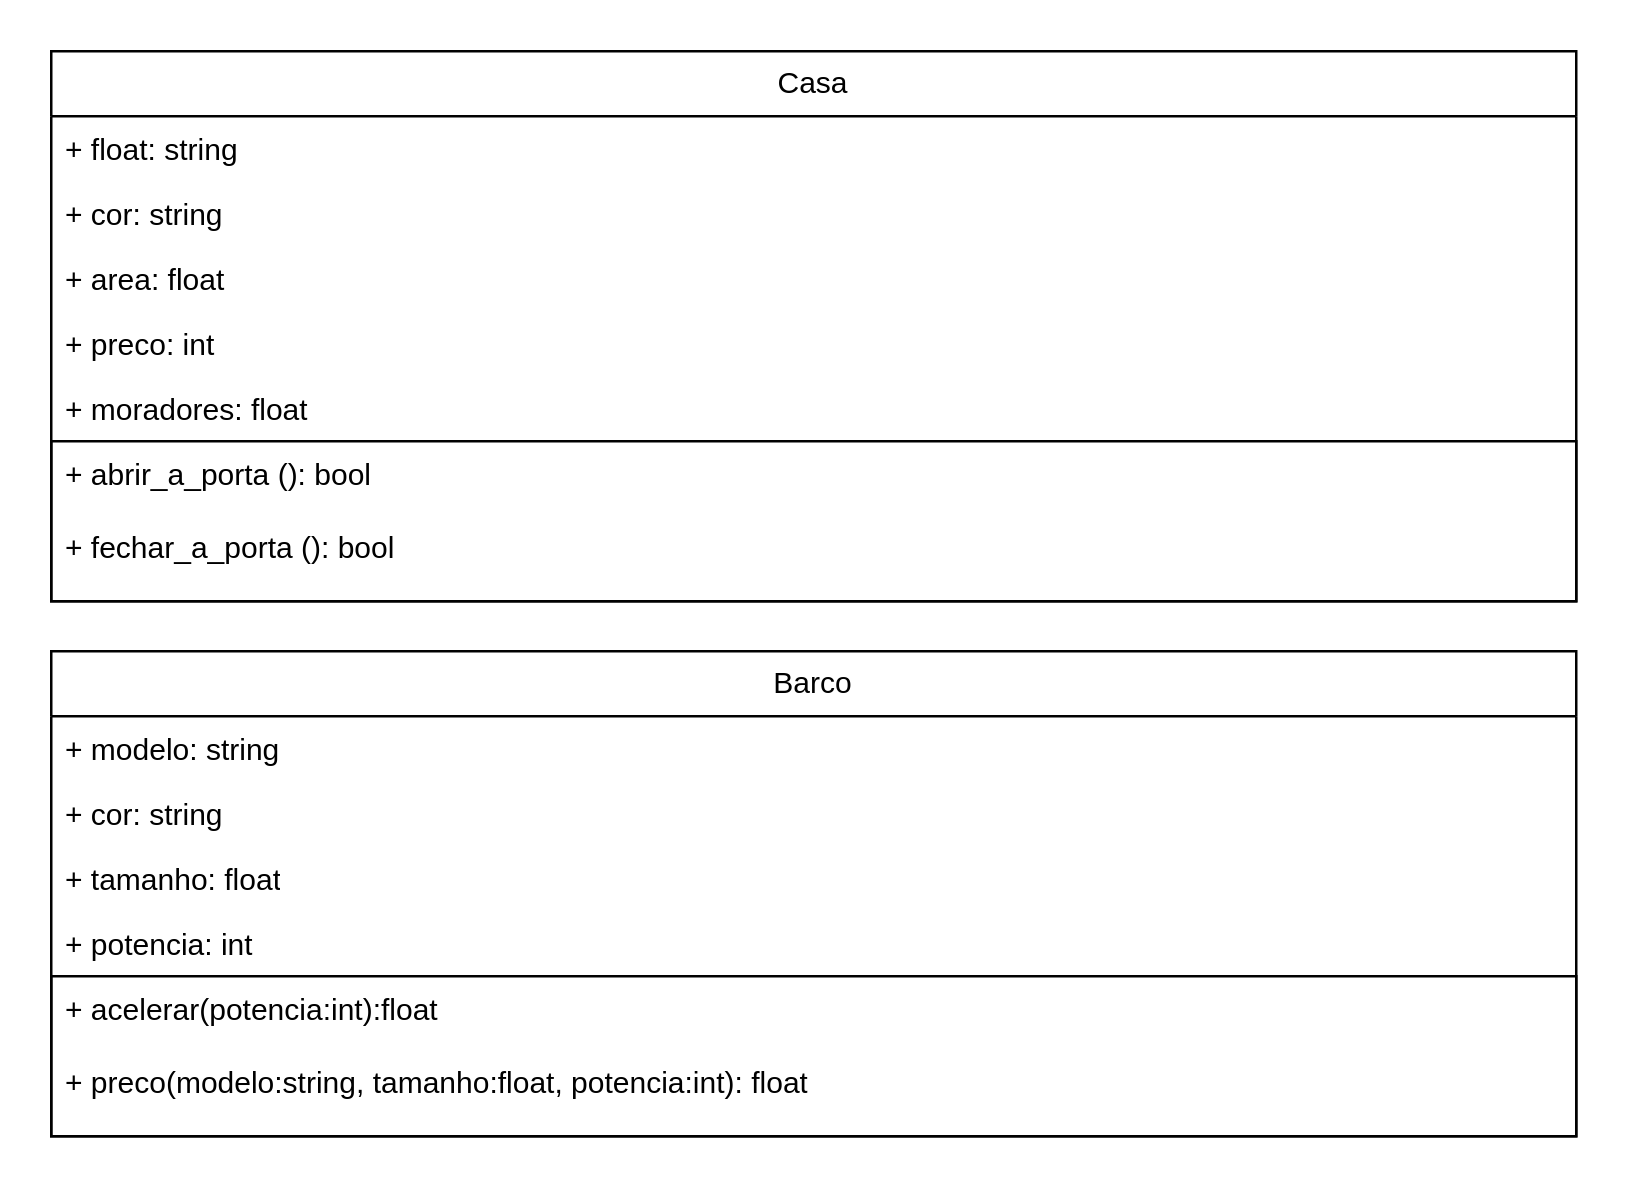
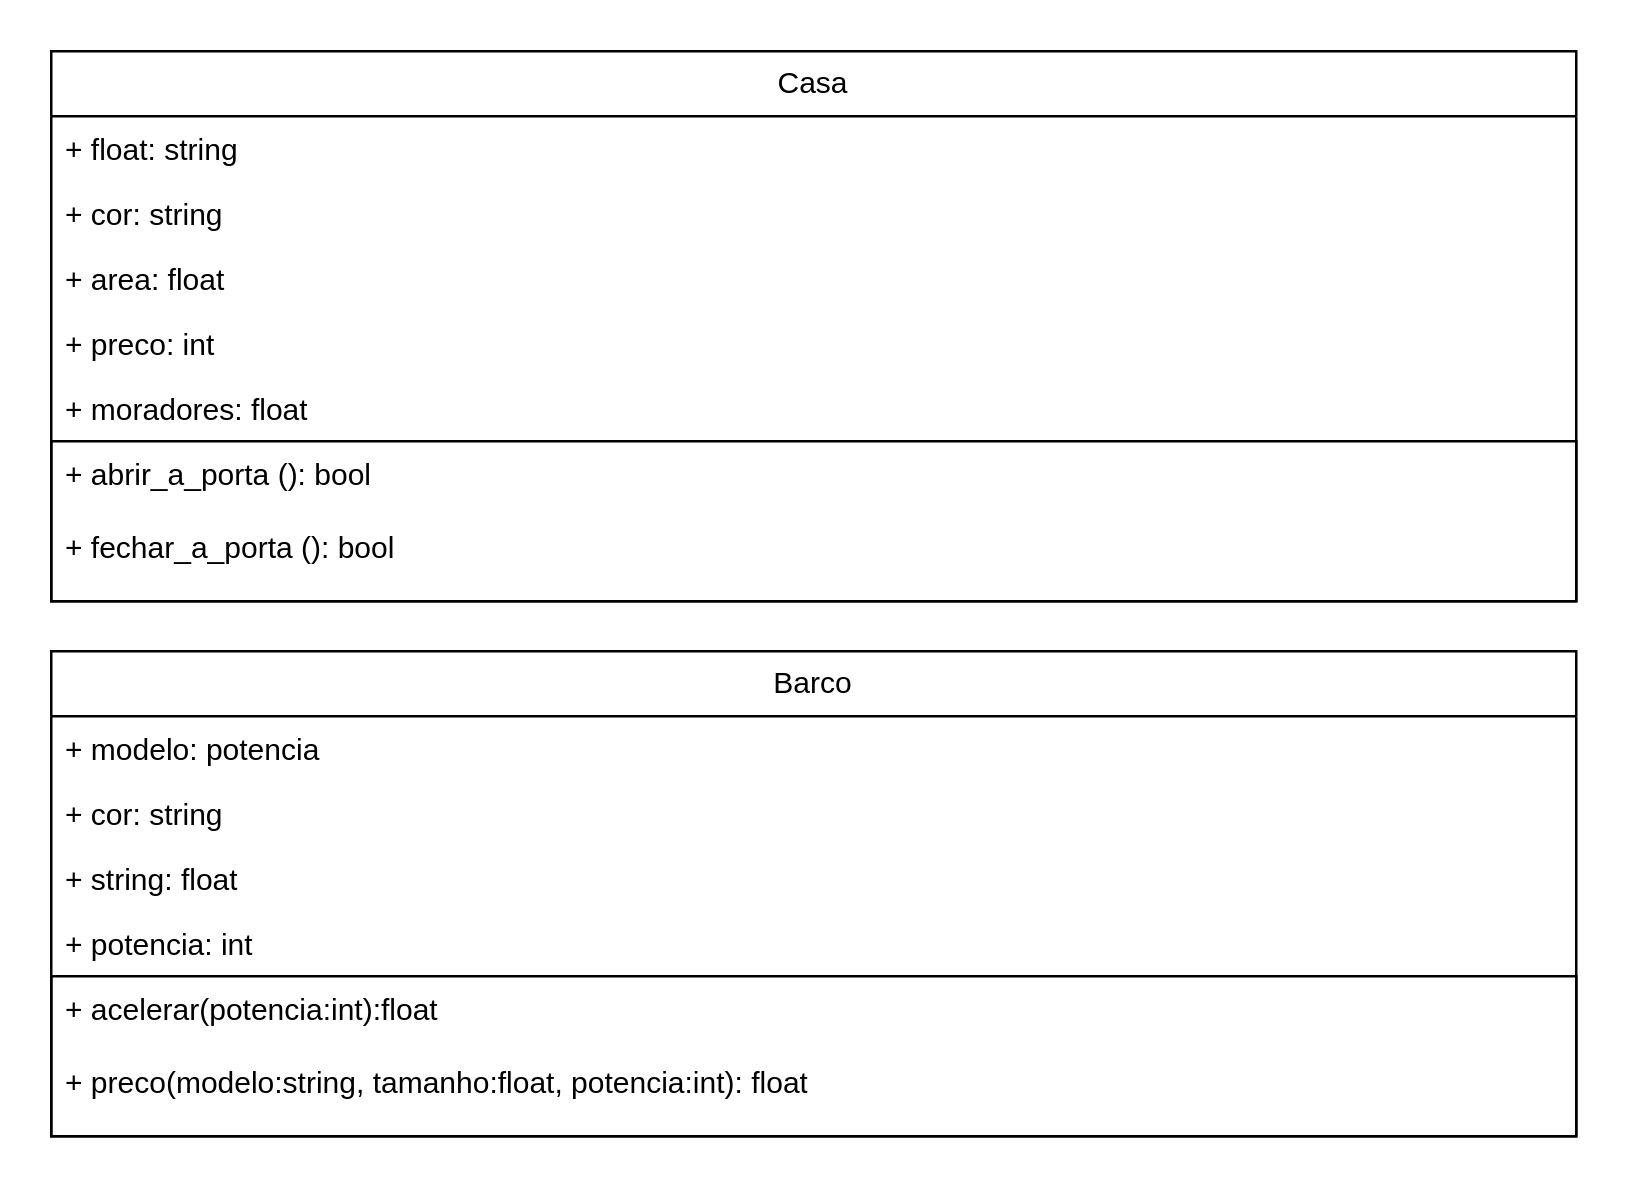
node "+ modelo: string": label "+ modelo: string" -> "+ modelo: potencia"
node "+ tamanho: float": label "+ tamanho: float" -> "+ string: float"
